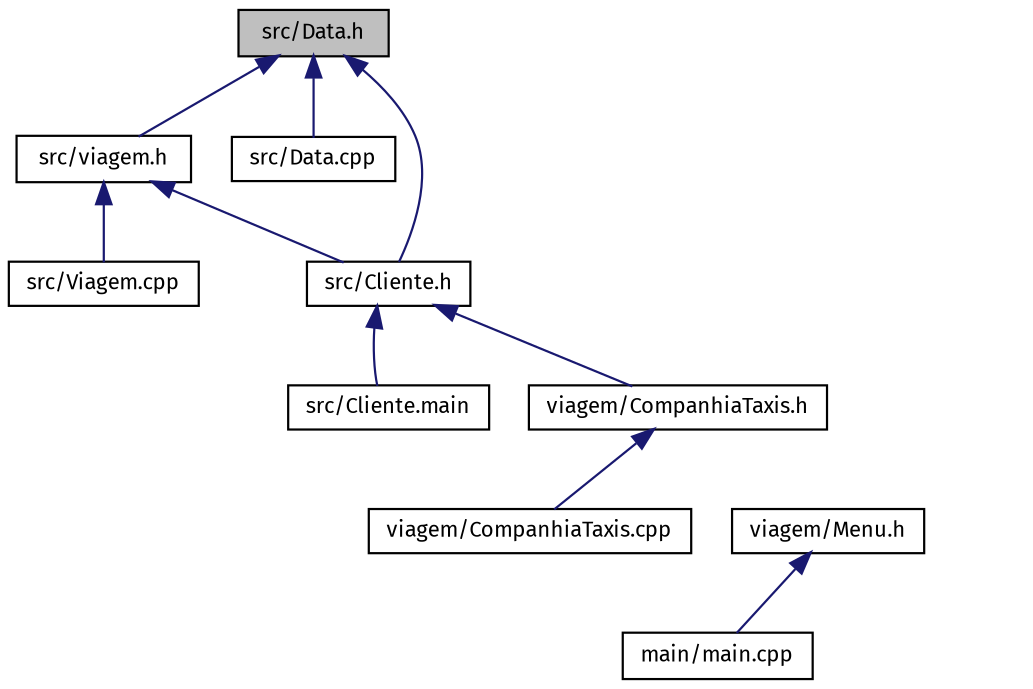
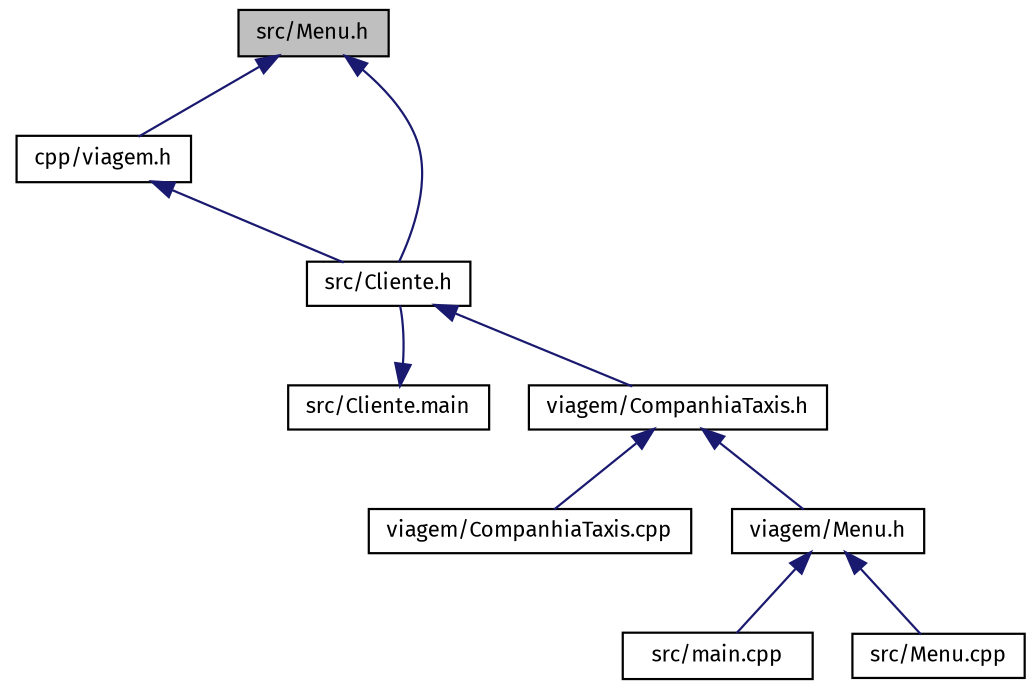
node "src/Data.h": label "src/Data.h" -> "src/Menu.h"
node "src/viagem.h": label "src/viagem.h" -> "cpp/viagem.h"
node "src/Data.cpp": removed
node "src/Viagem.cpp": removed
edge "src/Cliente.main" -> "src/Cliente.h": reversed
edge "viagem/Menu.h" -> "viagem/CompanhiaTaxis.h": added
node "main/main.cpp": label "main/main.cpp" -> "src/main.cpp"
node "src/Menu.cpp": added
